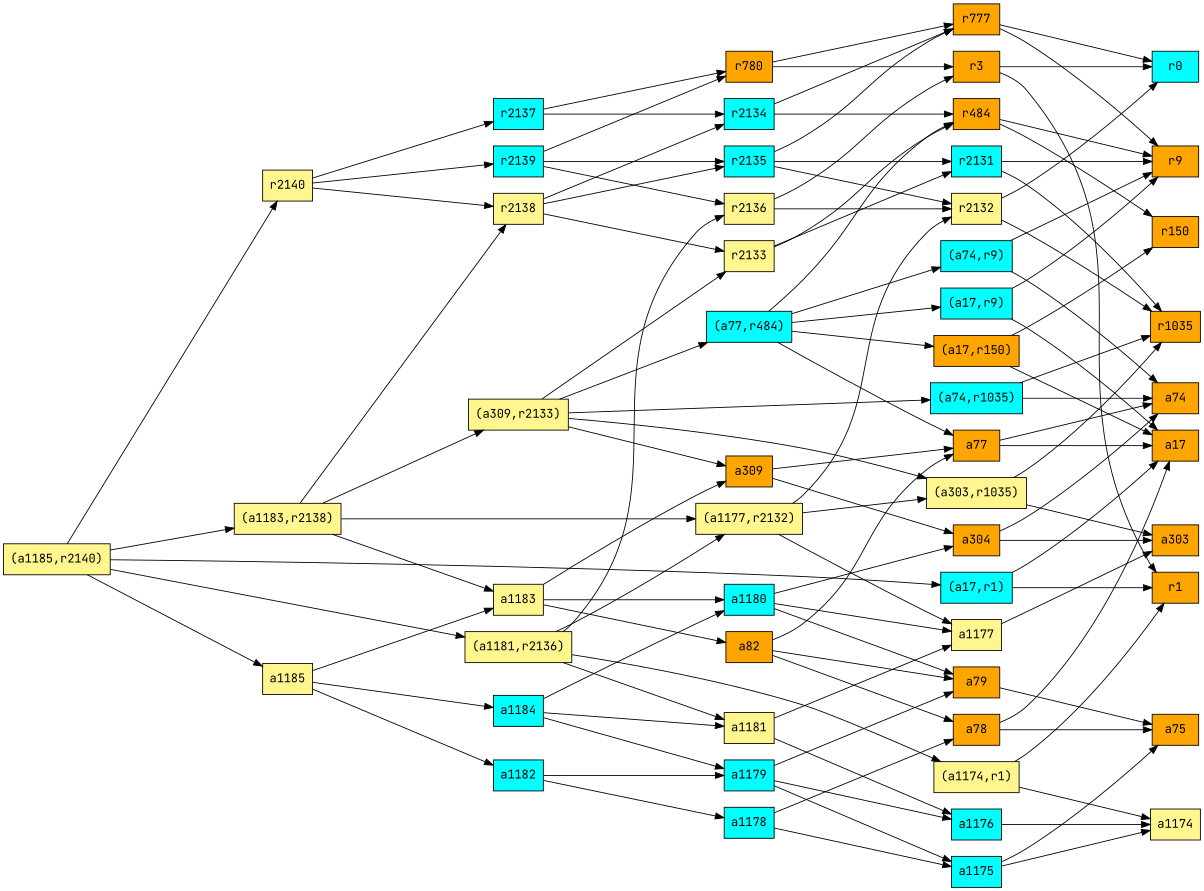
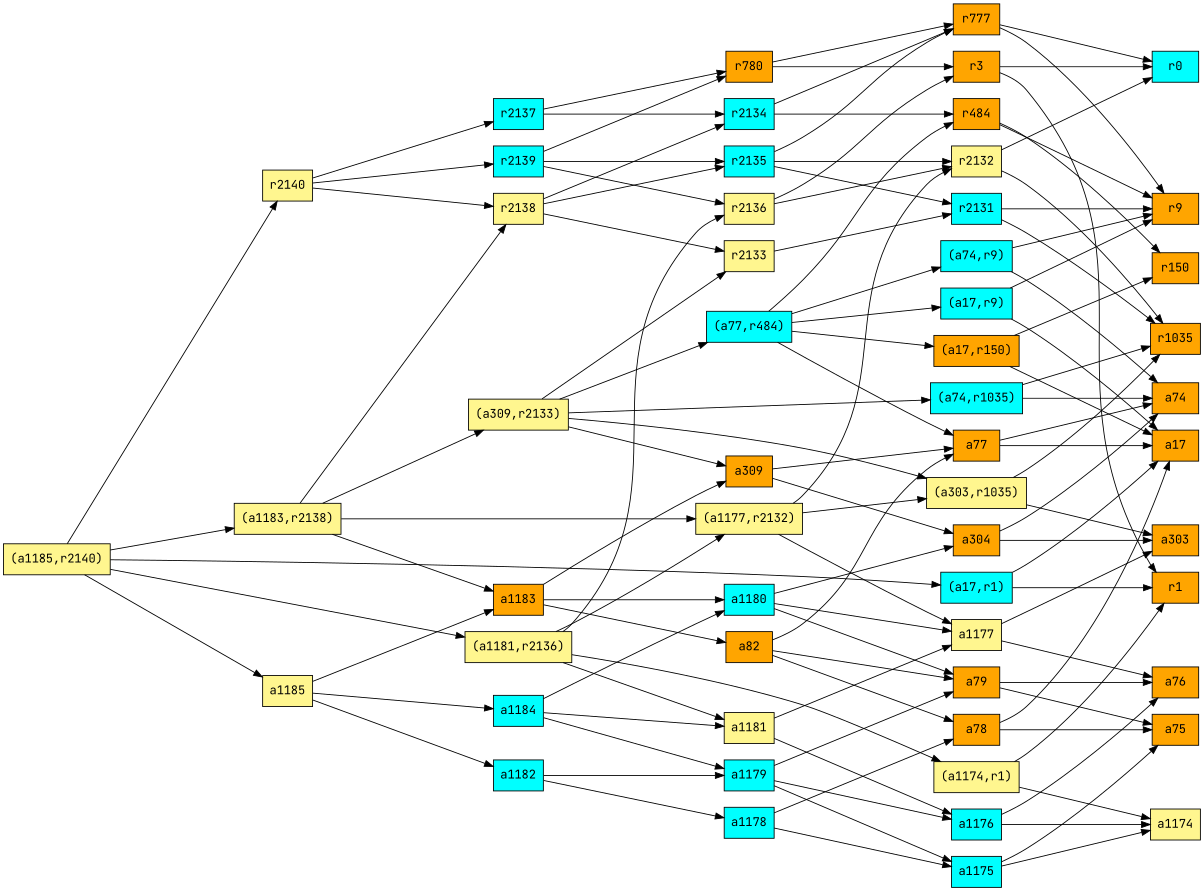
edge "r2133" -> "r484": removed
node "a1183": fillcolor khaki1 -> orange
node "a76": added
